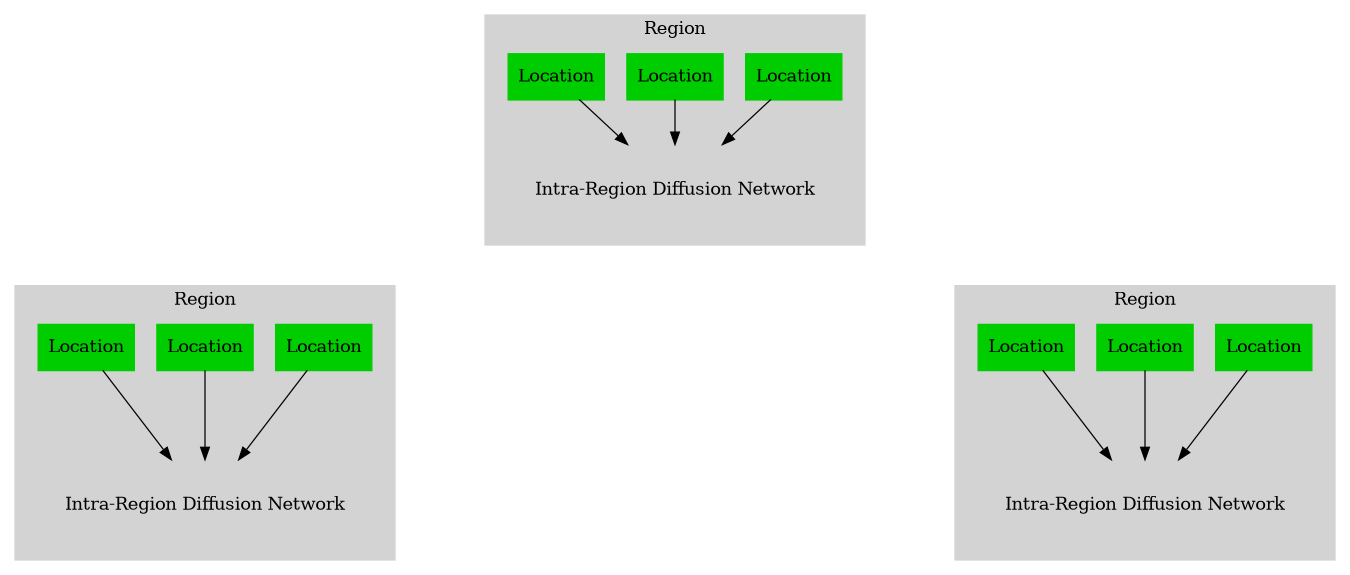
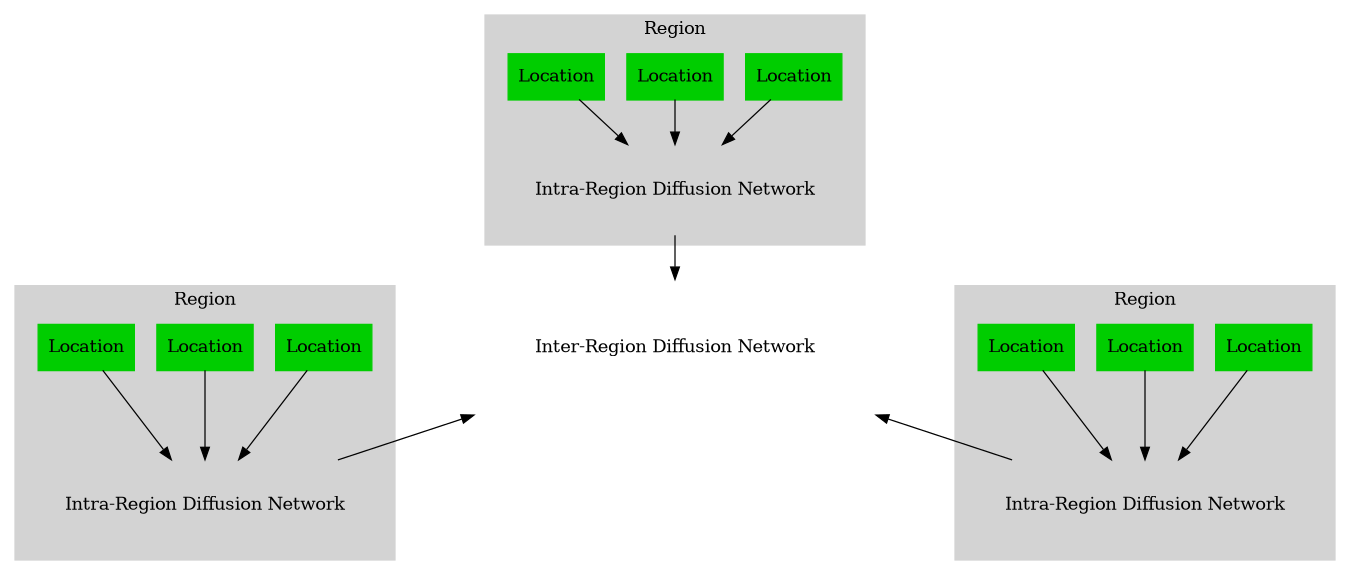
node "Inter-Region Diffusion Network": added
